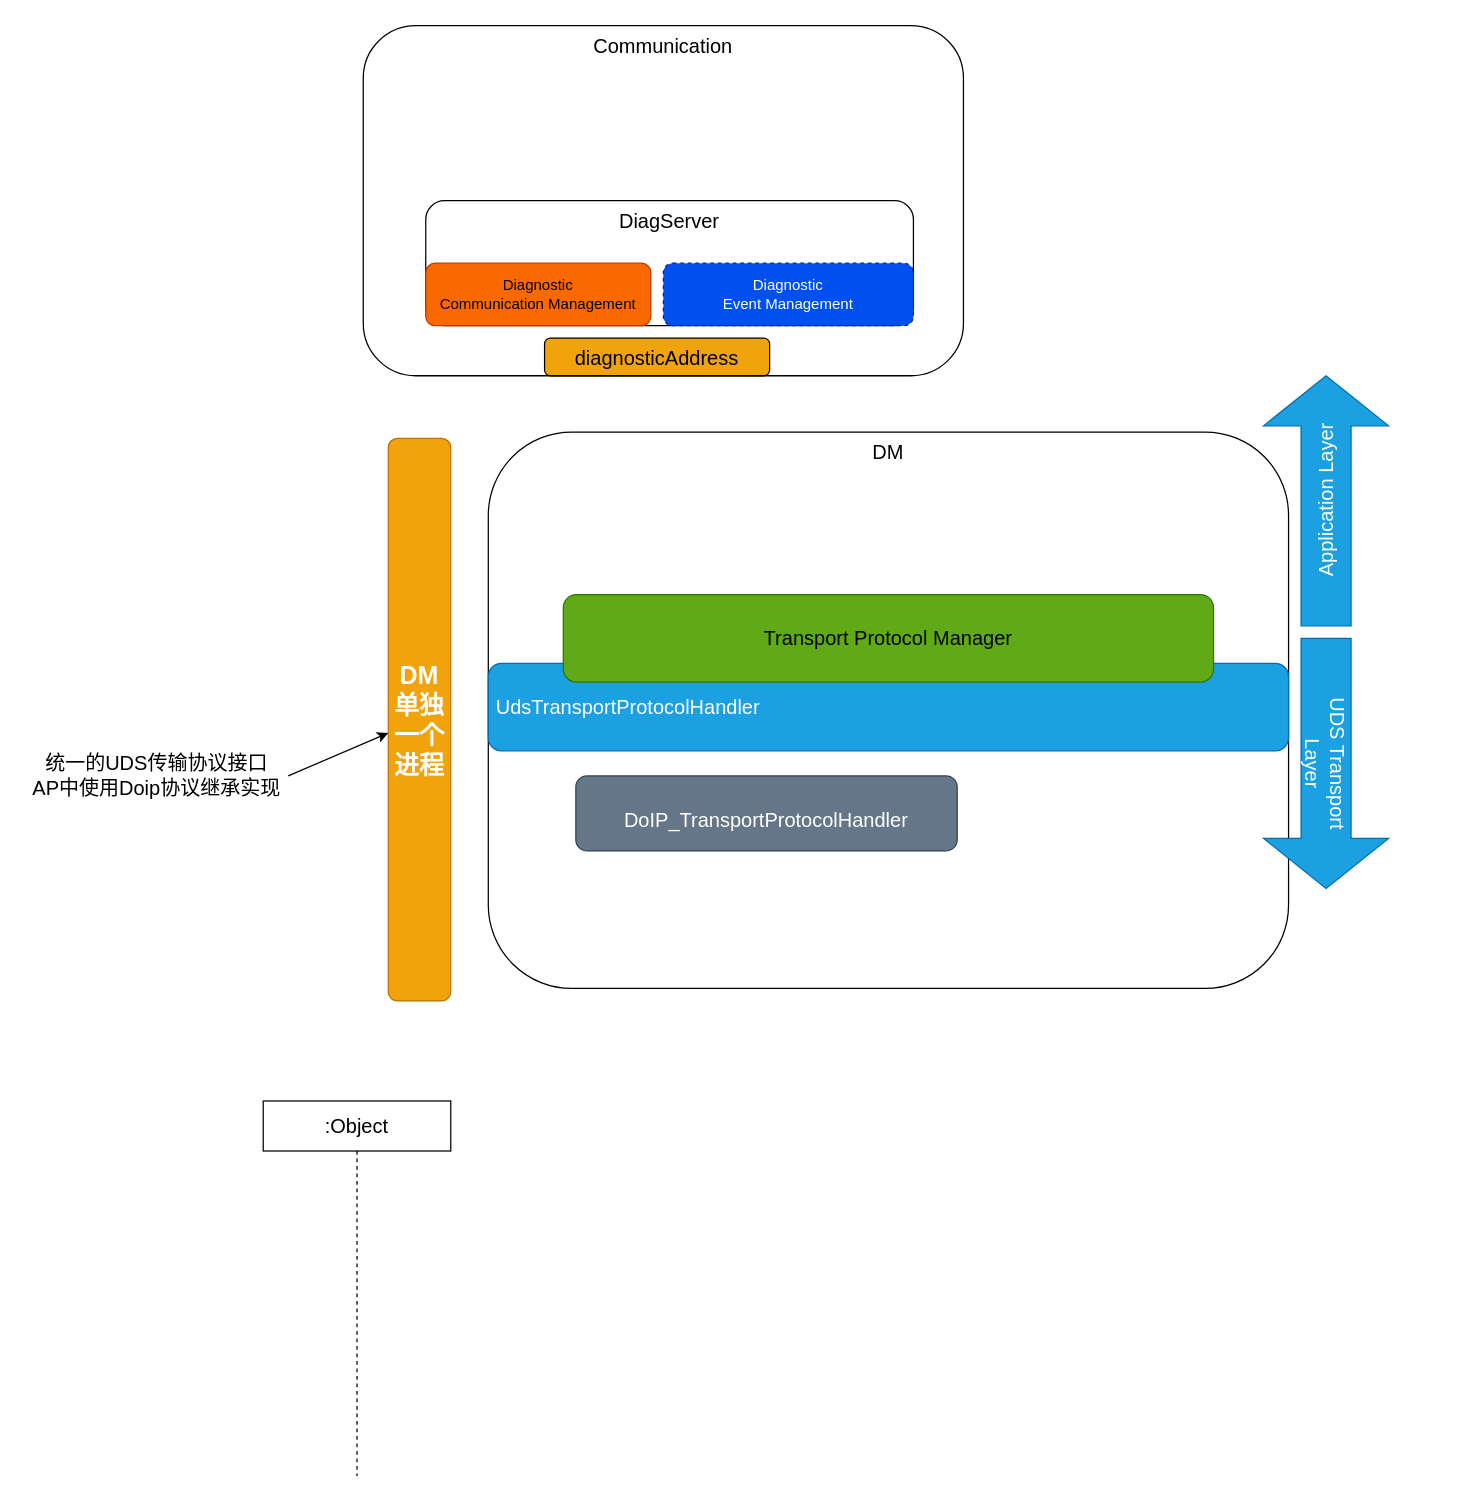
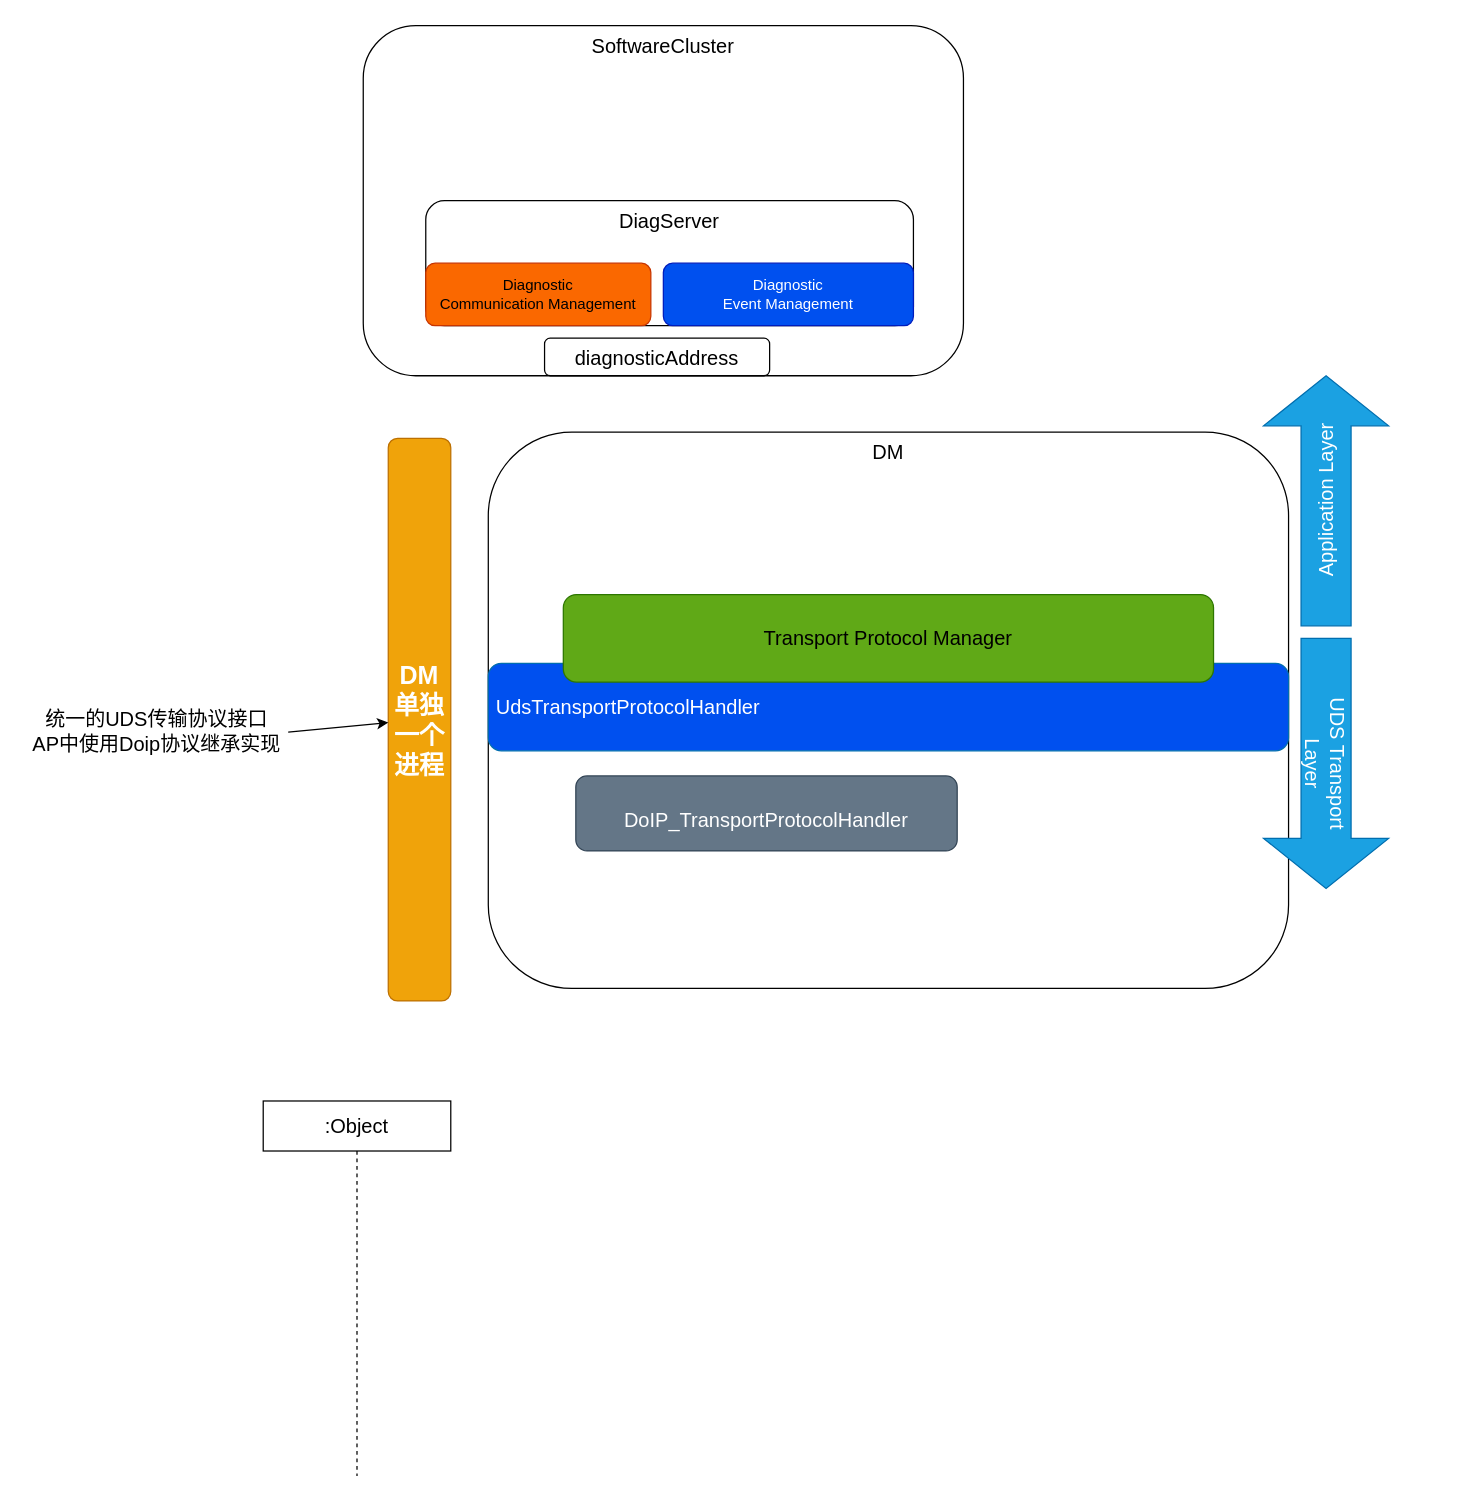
node "Communication": label "Communication" -> "SoftwareCluster"
node "Diagnostic Event Management": style dashed -> solid
node "diagnosticAddress": fillcolor #f0a30a -> #ffffff
node "UdsTransportProtocolHandler": fillcolor #1ba1e2 -> #0050ef
node "统一的UDS传输协议接口 AP中使用Doip协议继承实现": moved (157, 776) -> (157, 732)
